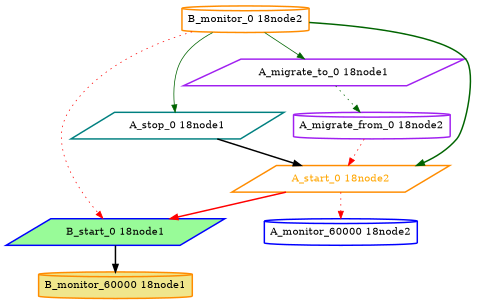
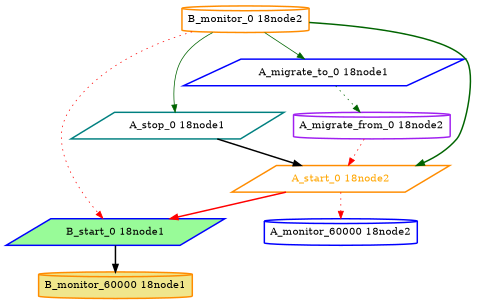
node "A_migrate_to_0 18node1": color purple -> blue
